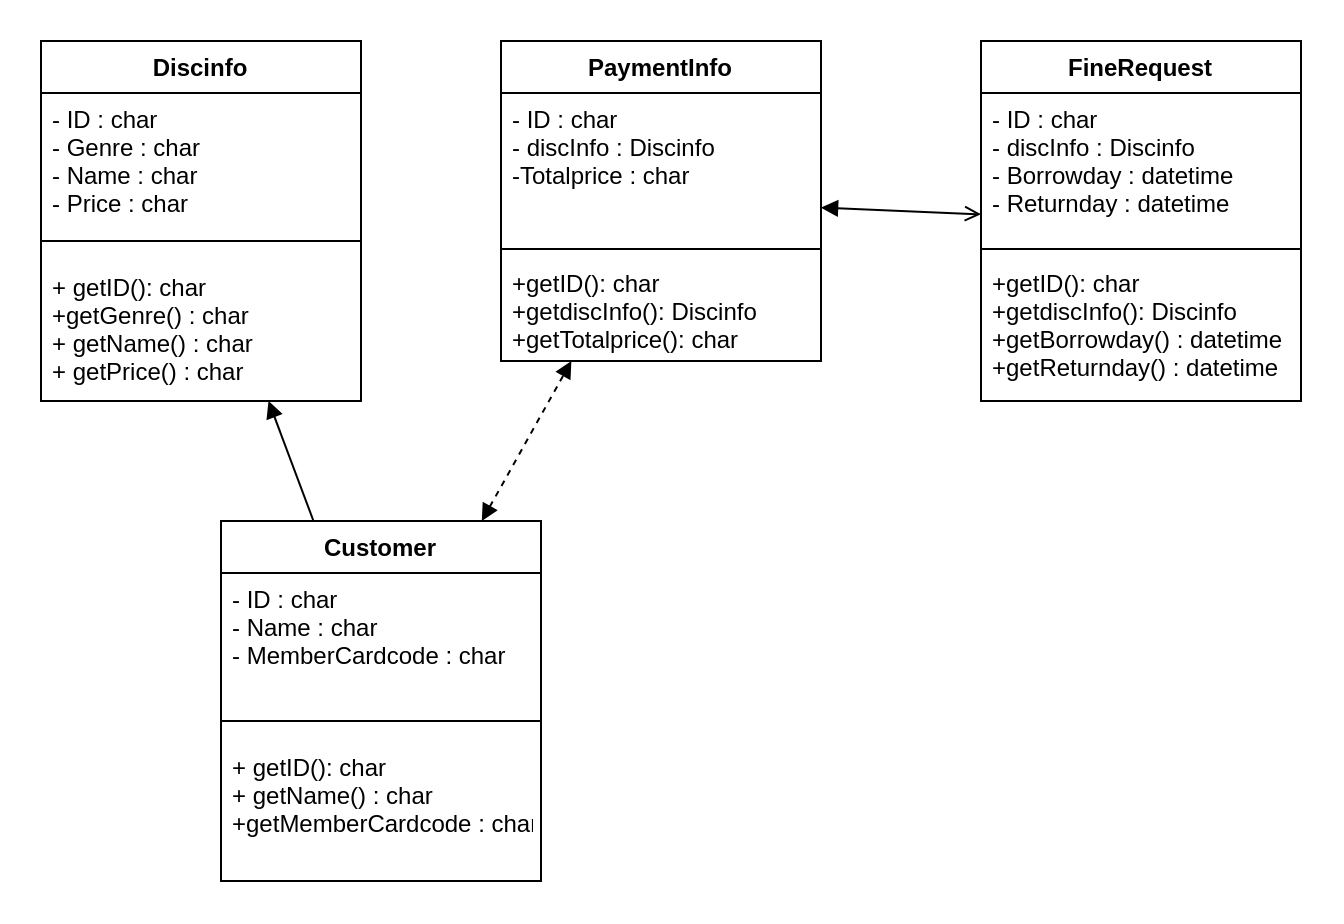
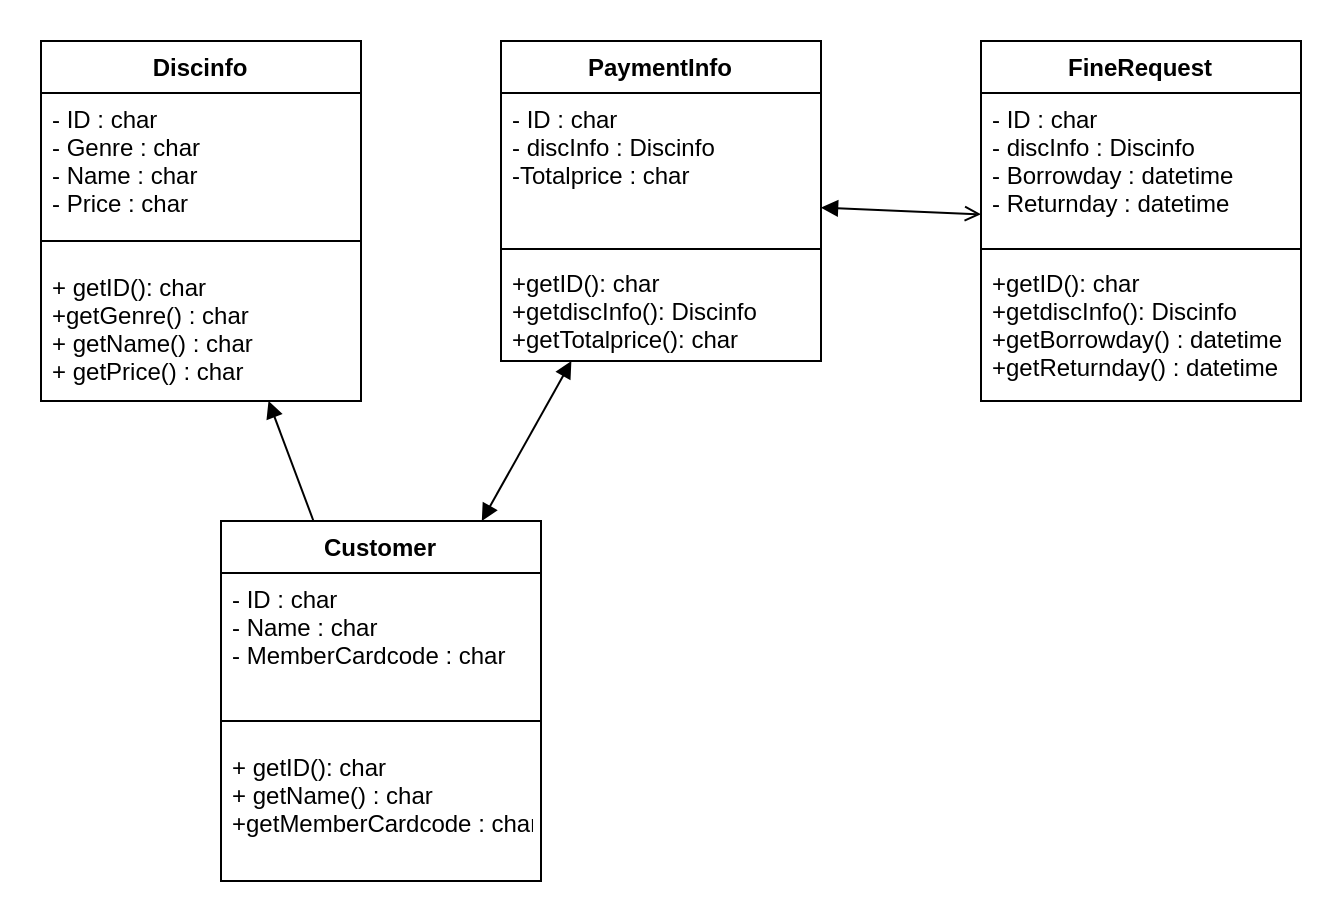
edge "PaymentInfo" -- "Customer": style dashed -> solid
